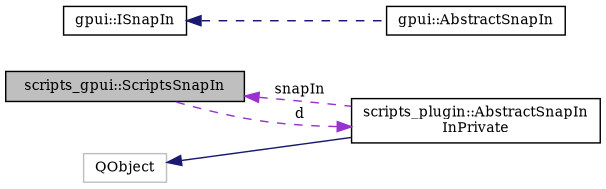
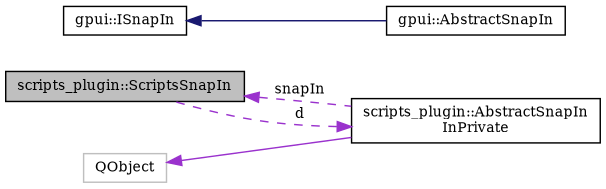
edge "gpui::AbstractSnapIn" -> "gpui::ISnapIn": style dashed -> solid
node "scripts_gpui::ScriptsSnapIn": label "scripts_gpui::ScriptsSnapIn" -> "scripts_plugin::ScriptsSnapIn"
edge "scripts_plugin::AbstractSnapIn InPrivate" -> "QObject": color midnightblue -> darkorchid3
